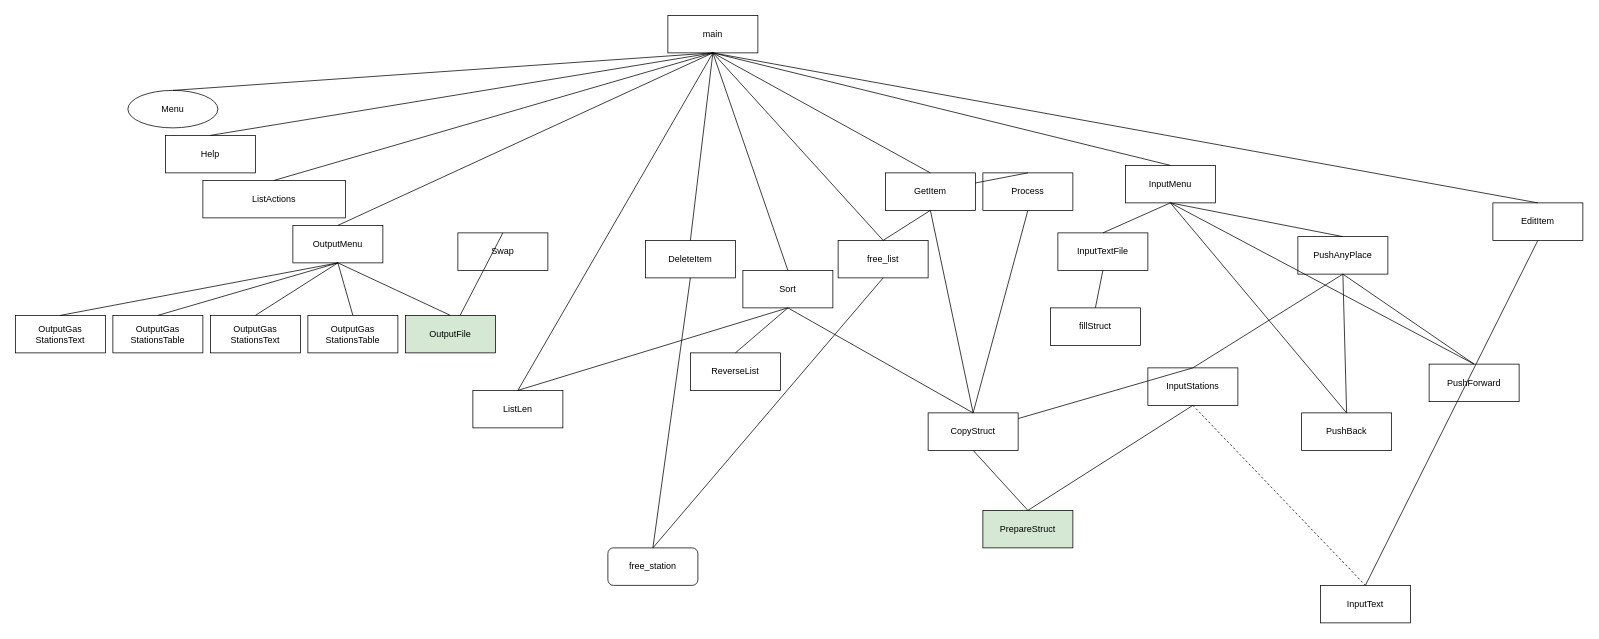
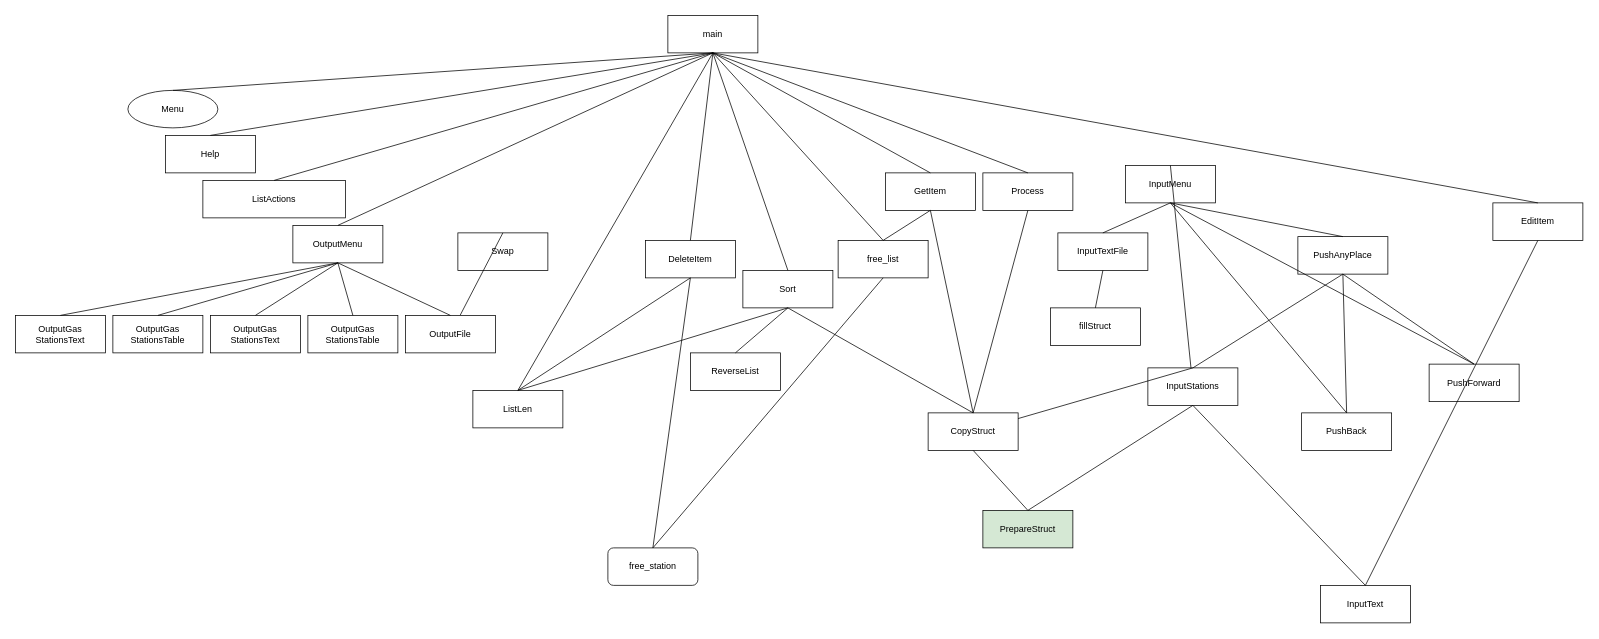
edge "main" -- "InputMenu": now "InputStations" -- "InputMenu"
edge "GetItem" -- "Process": now "main" -- "Process"
edge "DeleteItem" -- "ListLen": added
node "OutputFile": fillcolor #d5e8d4 -> #ffffff
edge "InputStations" -- "InputText": style dashed -> solid
